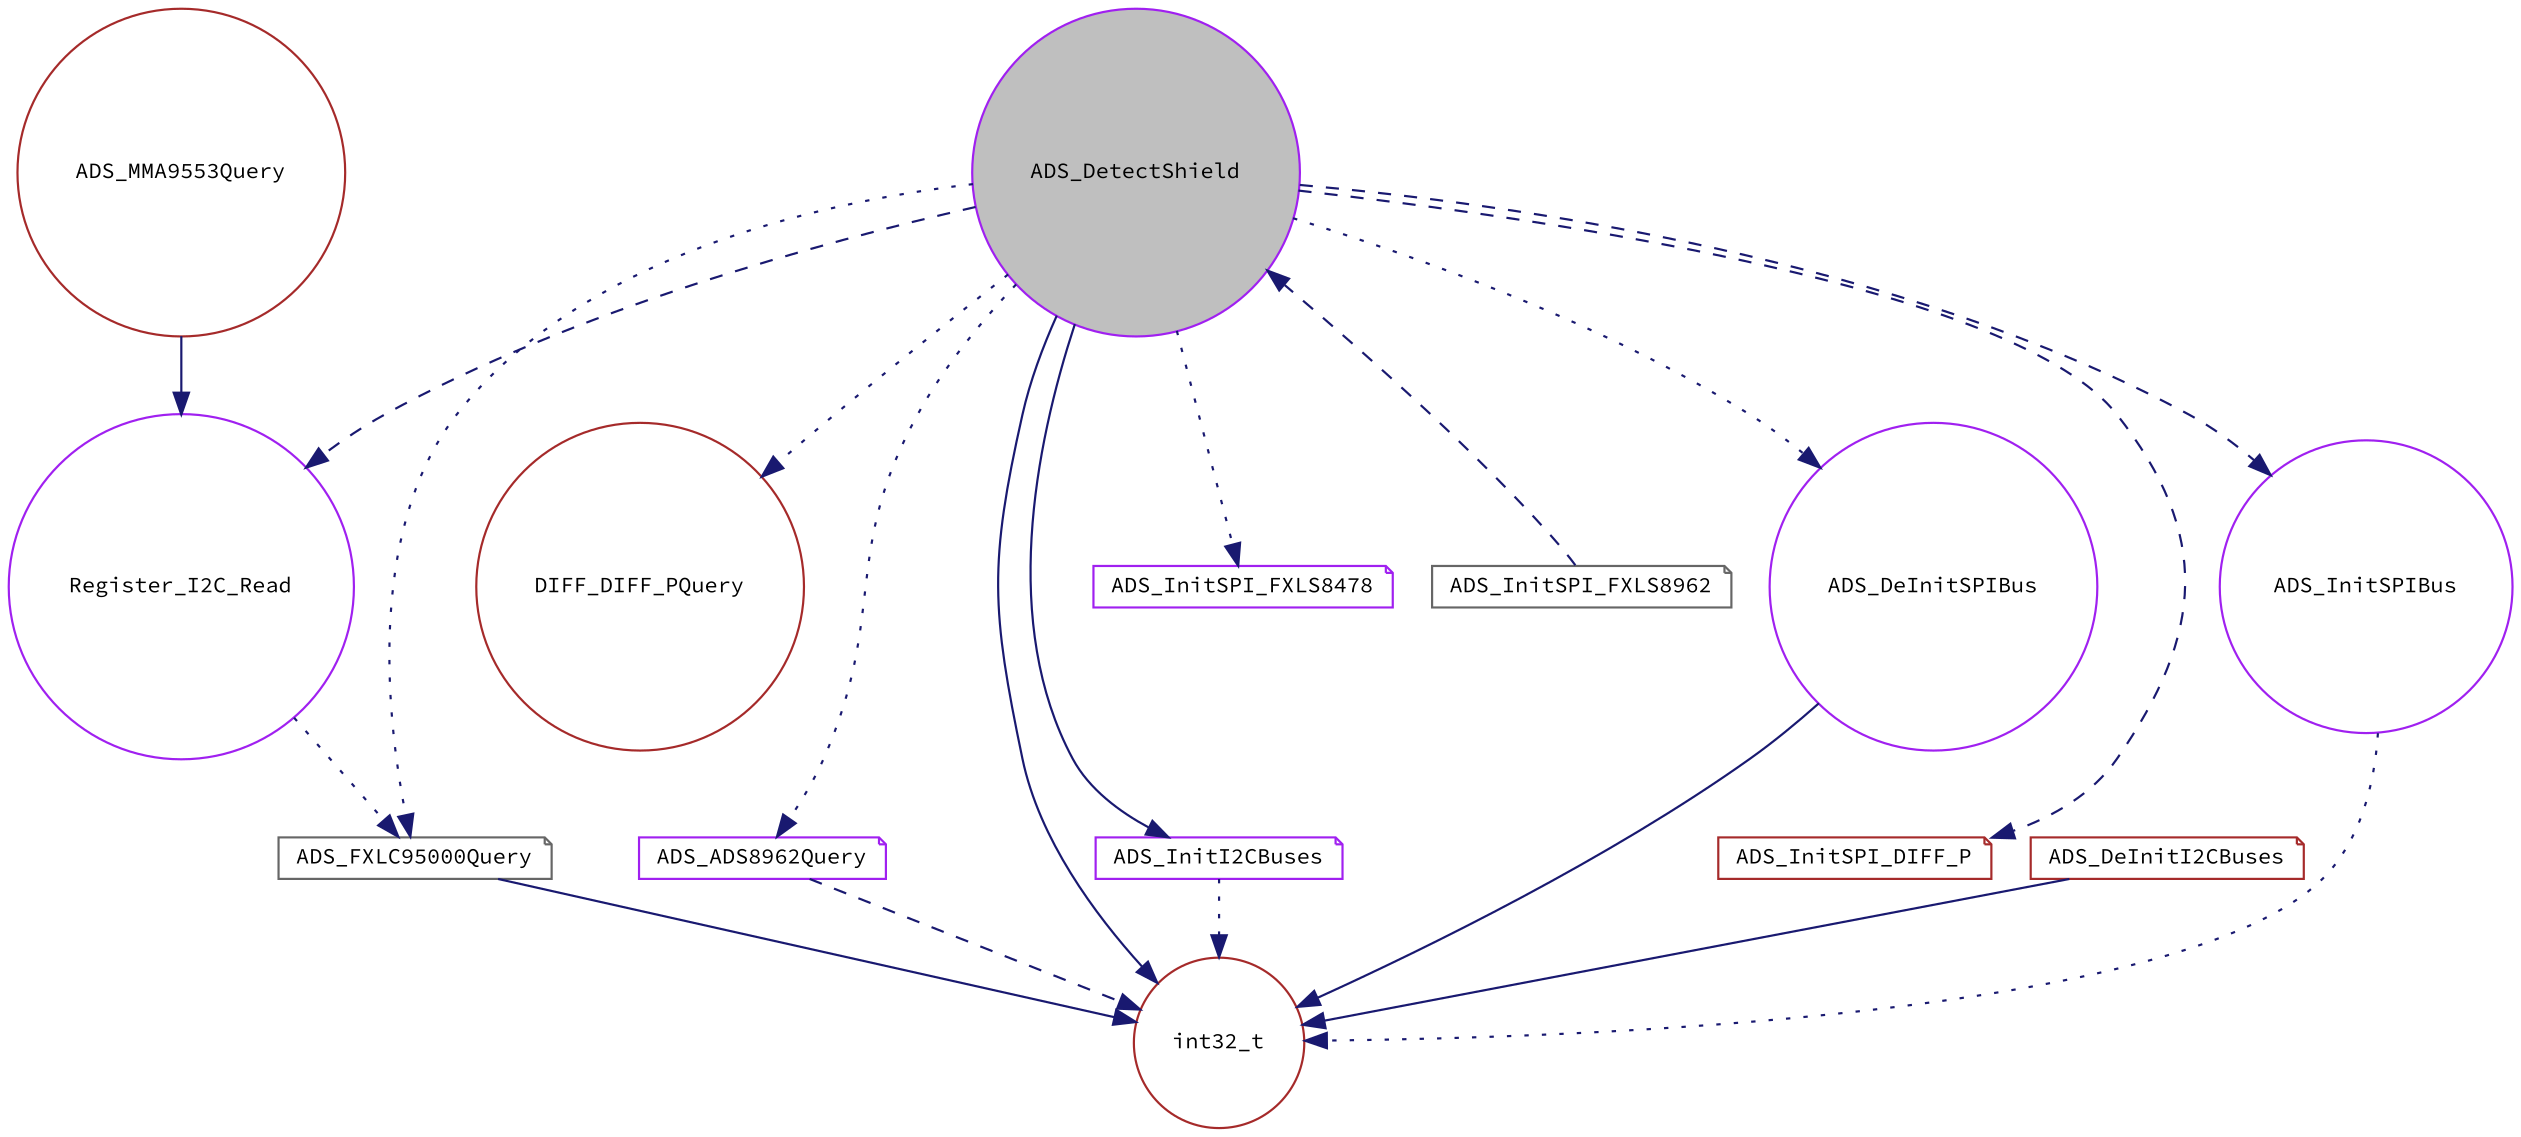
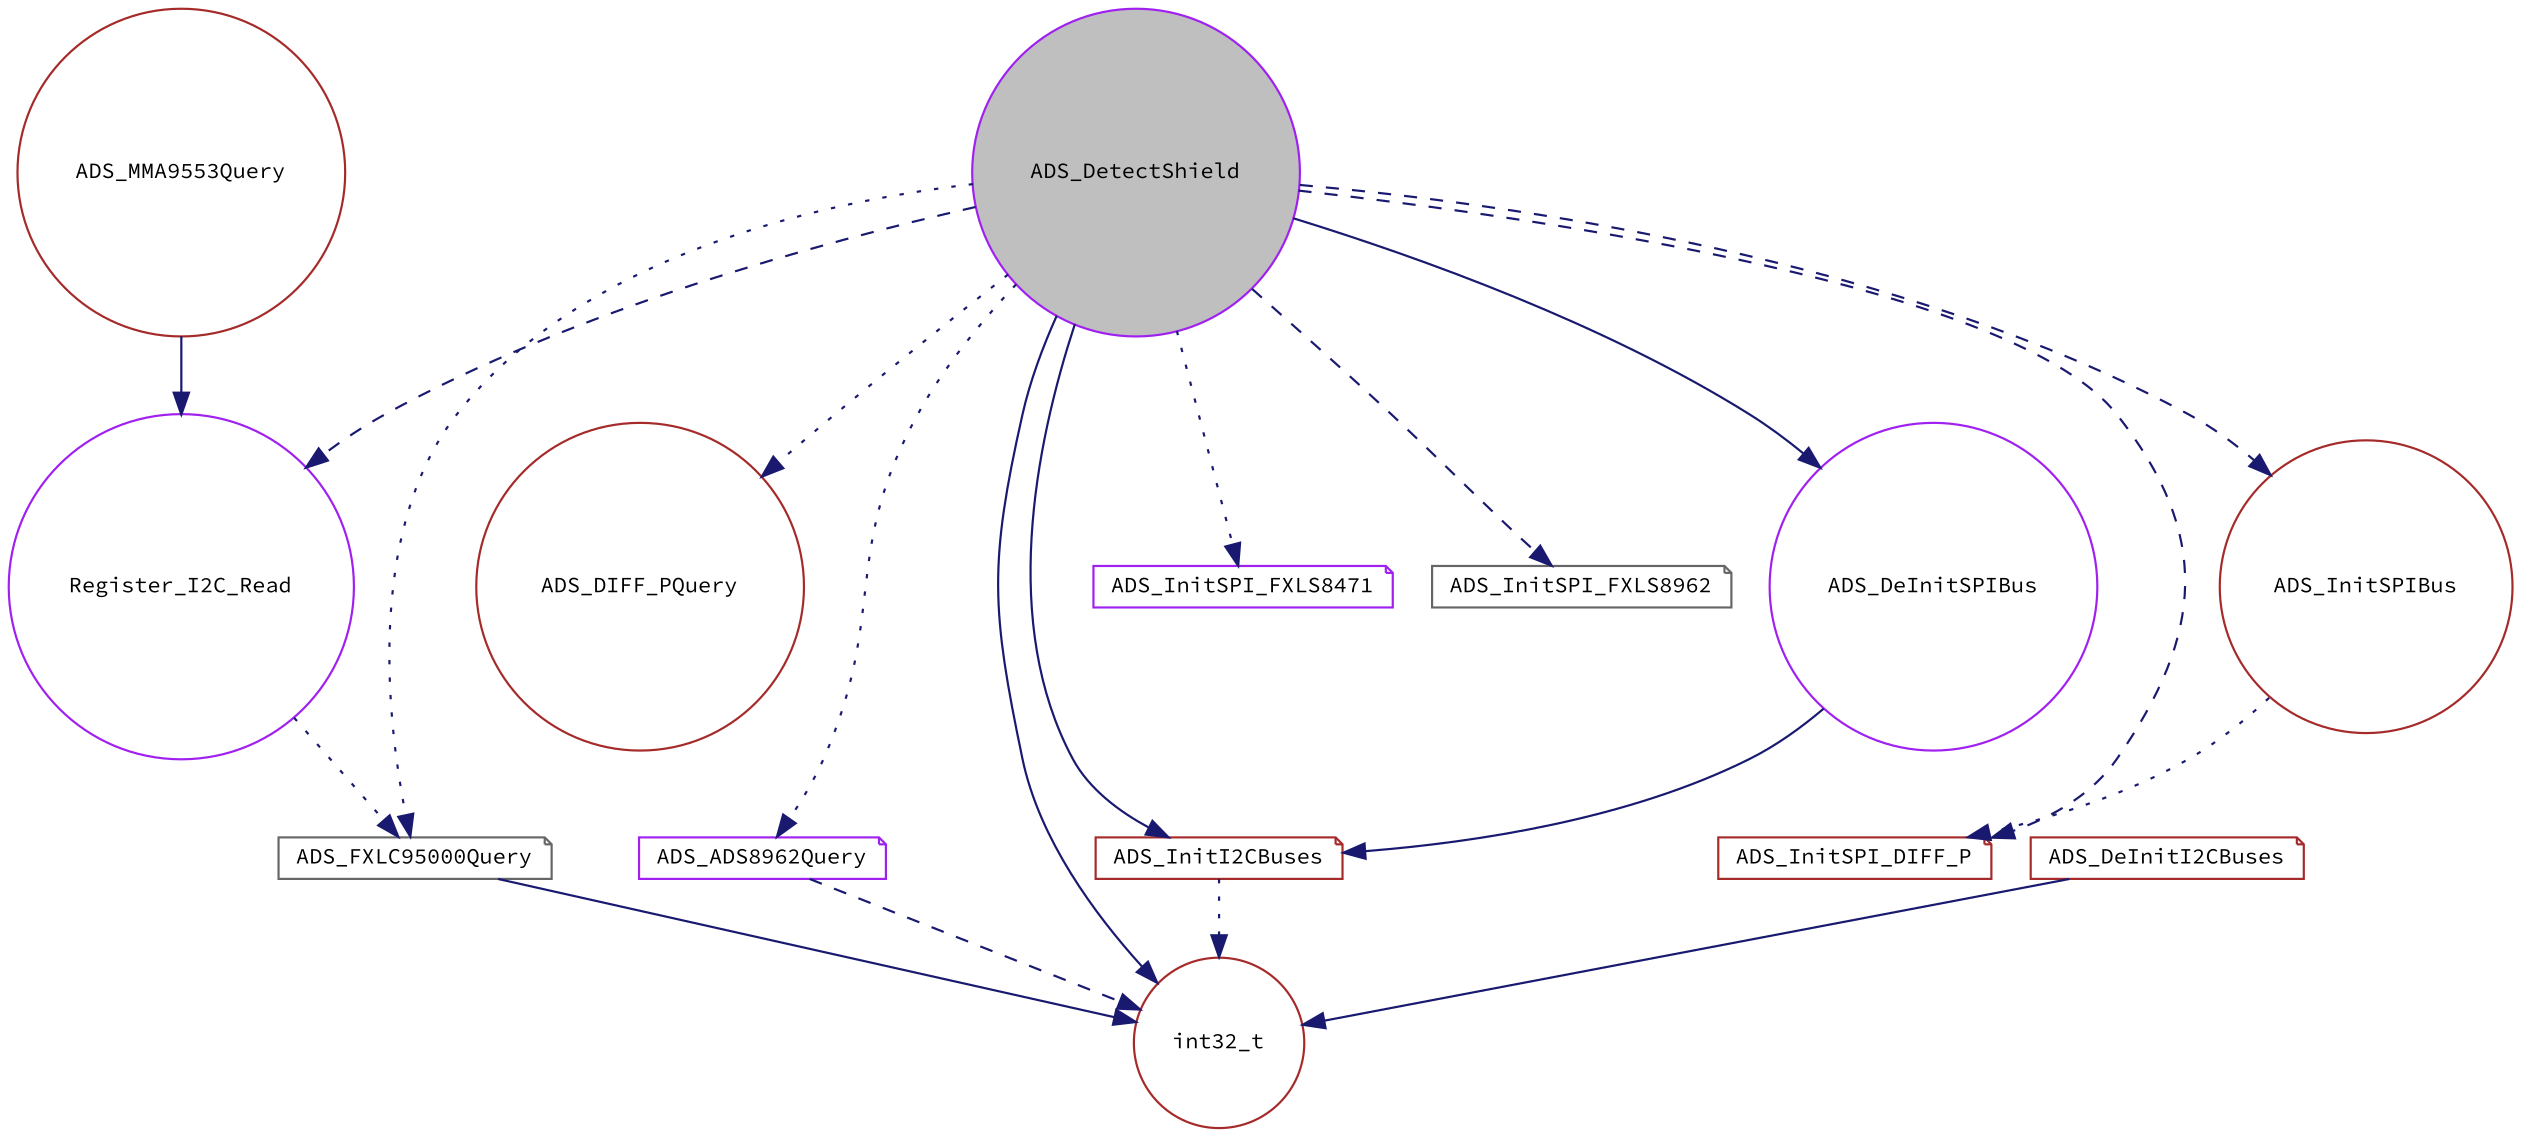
edge "ADS_DetectShield" -> "ADS_DeInitSPIBus": style dotted -> solid
edge "ADS_InitSPI_FXLS8962" -> "ADS_DetectShield": reversed
node "DIFF_DIFF_PQuery": label "DIFF_DIFF_PQuery" -> "ADS_DIFF_PQuery"
node "ADS_InitSPI_FXLS8478": label "ADS_InitSPI_FXLS8478" -> "ADS_InitSPI_FXLS8471"
node "ADS_InitSPIBus": color purple -> brown
node "ADS_InitI2CBuses": color purple -> brown
edge "ADS_DeInitSPIBus" -> "int32_t": now "ADS_DeInitSPIBus" -> "ADS_InitI2CBuses"
edge "ADS_InitSPIBus" -> "int32_t": now "ADS_InitSPIBus" -> "ADS_InitSPI_DIFF_P"
